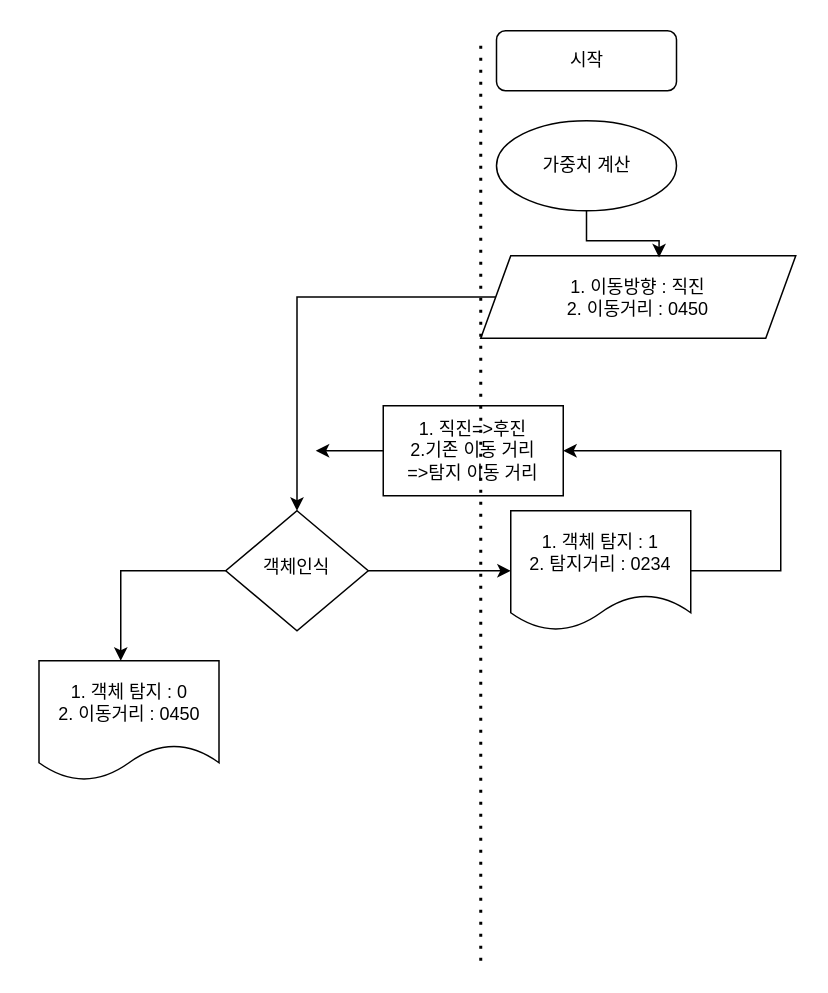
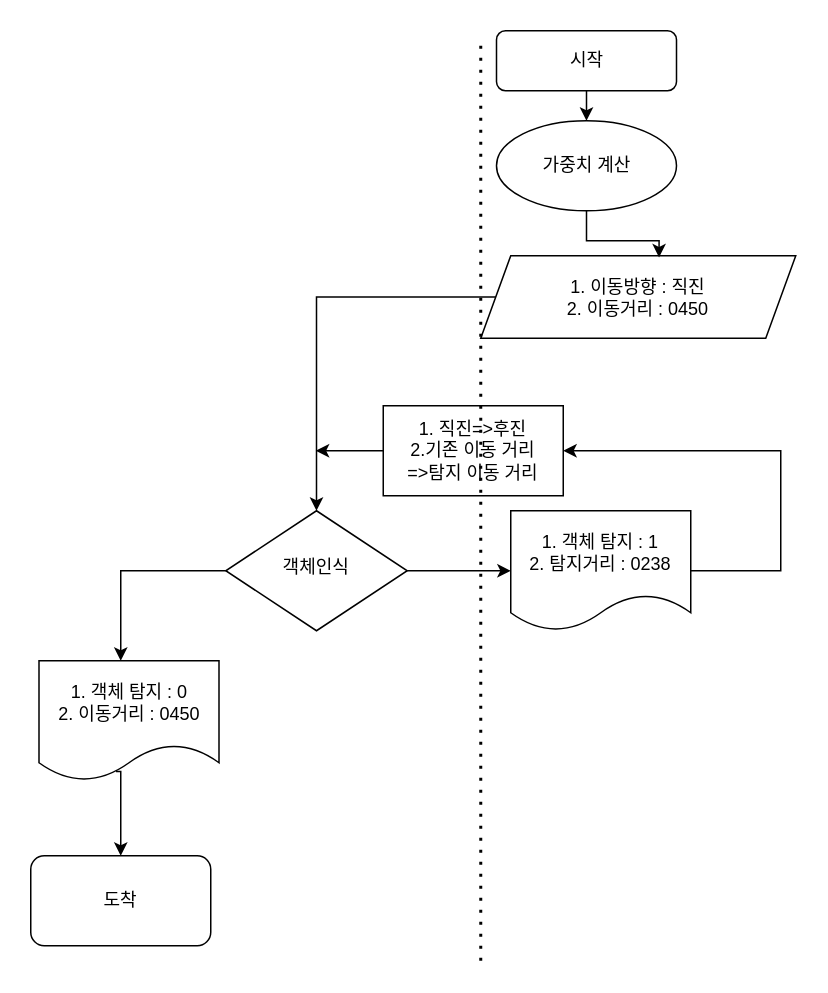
edge "시작" -> "가중치 계산": added
node "1. 객체 탐지 : 1 2. 탐지거리 : 0234": label "1. 객체 탐지 : 1 2. 탐지거리 : 0234" -> "1. 객체 탐지 : 1 2. 탐지거리 : 0238"
node "객체인식": size 143x120 -> 182x120
edge "1. 객체 탐지 : 0 2. 이동거리 : 0450" -> "도착": added
node "도착": added
